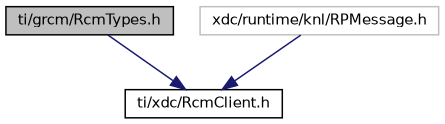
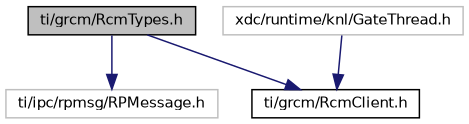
node "xdc/runtime/knl/RPMessage.h": label "xdc/runtime/knl/RPMessage.h" -> "xdc/runtime/knl/GateThread.h"
node "ti/ipc/rpmsg/RPMessage.h": added
node "ti/xdc/RcmClient.h": label "ti/xdc/RcmClient.h" -> "ti/grcm/RcmClient.h"
